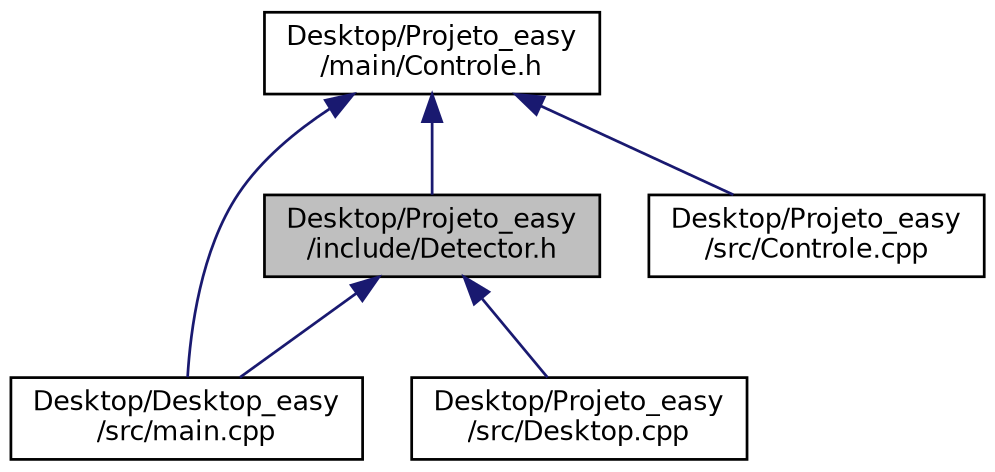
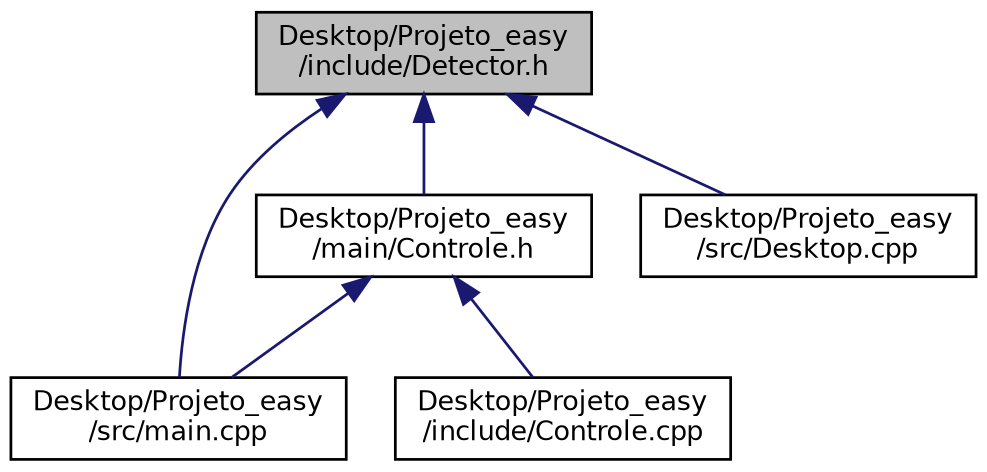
edge "Desktop/Projeto_easy /include/Detector.h" -> "Desktop/Projeto_easy /main/Controle.h": reversed
node "Desktop/Projeto_easy /src/Controle.cpp": label "Desktop/Projeto_easy /src/Controle.cpp" -> "Desktop/Projeto_easy /include/Controle.cpp"
node "Desktop/Desktop_easy /src/main.cpp": label "Desktop/Desktop_easy /src/main.cpp" -> "Desktop/Projeto_easy /src/main.cpp"
